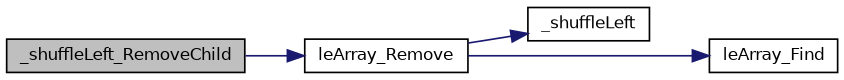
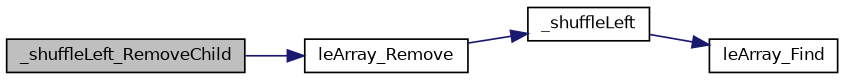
edge "leArray_Remove" -> "leArray_Find": now "_shuffleLeft" -> "leArray_Find"
